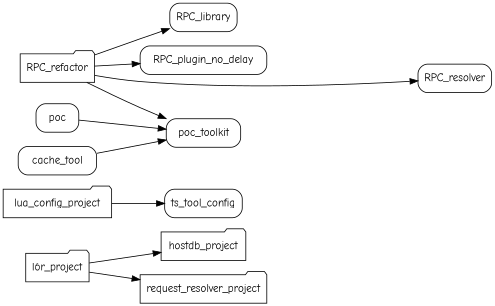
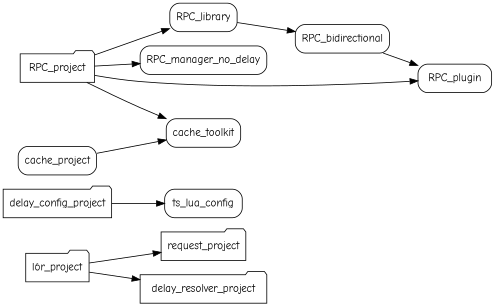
node "RPC_bidirectional": added
node "RPC_plugin_no_delay": label "RPC_plugin_no_delay" -> "RPC_manager_no_delay"
node "RPC_refactor": label "RPC_refactor" -> "RPC_project"
node "RPC_resolver": label "RPC_resolver" -> "RPC_plugin"
node "poc": removed
node "poc_toolkit": label "poc_toolkit" -> "cache_toolkit"
node "cache_tool": label "cache_tool" -> "cache_project"
node "lua_config_project": label "lua_config_project" -> "delay_config_project"
node "ts_tool_config": label "ts_tool_config" -> "ts_lua_config"
node "hostdb_project": label "hostdb_project" -> "request_project"
node "request_resolver_project": label "request_resolver_project" -> "delay_resolver_project"
